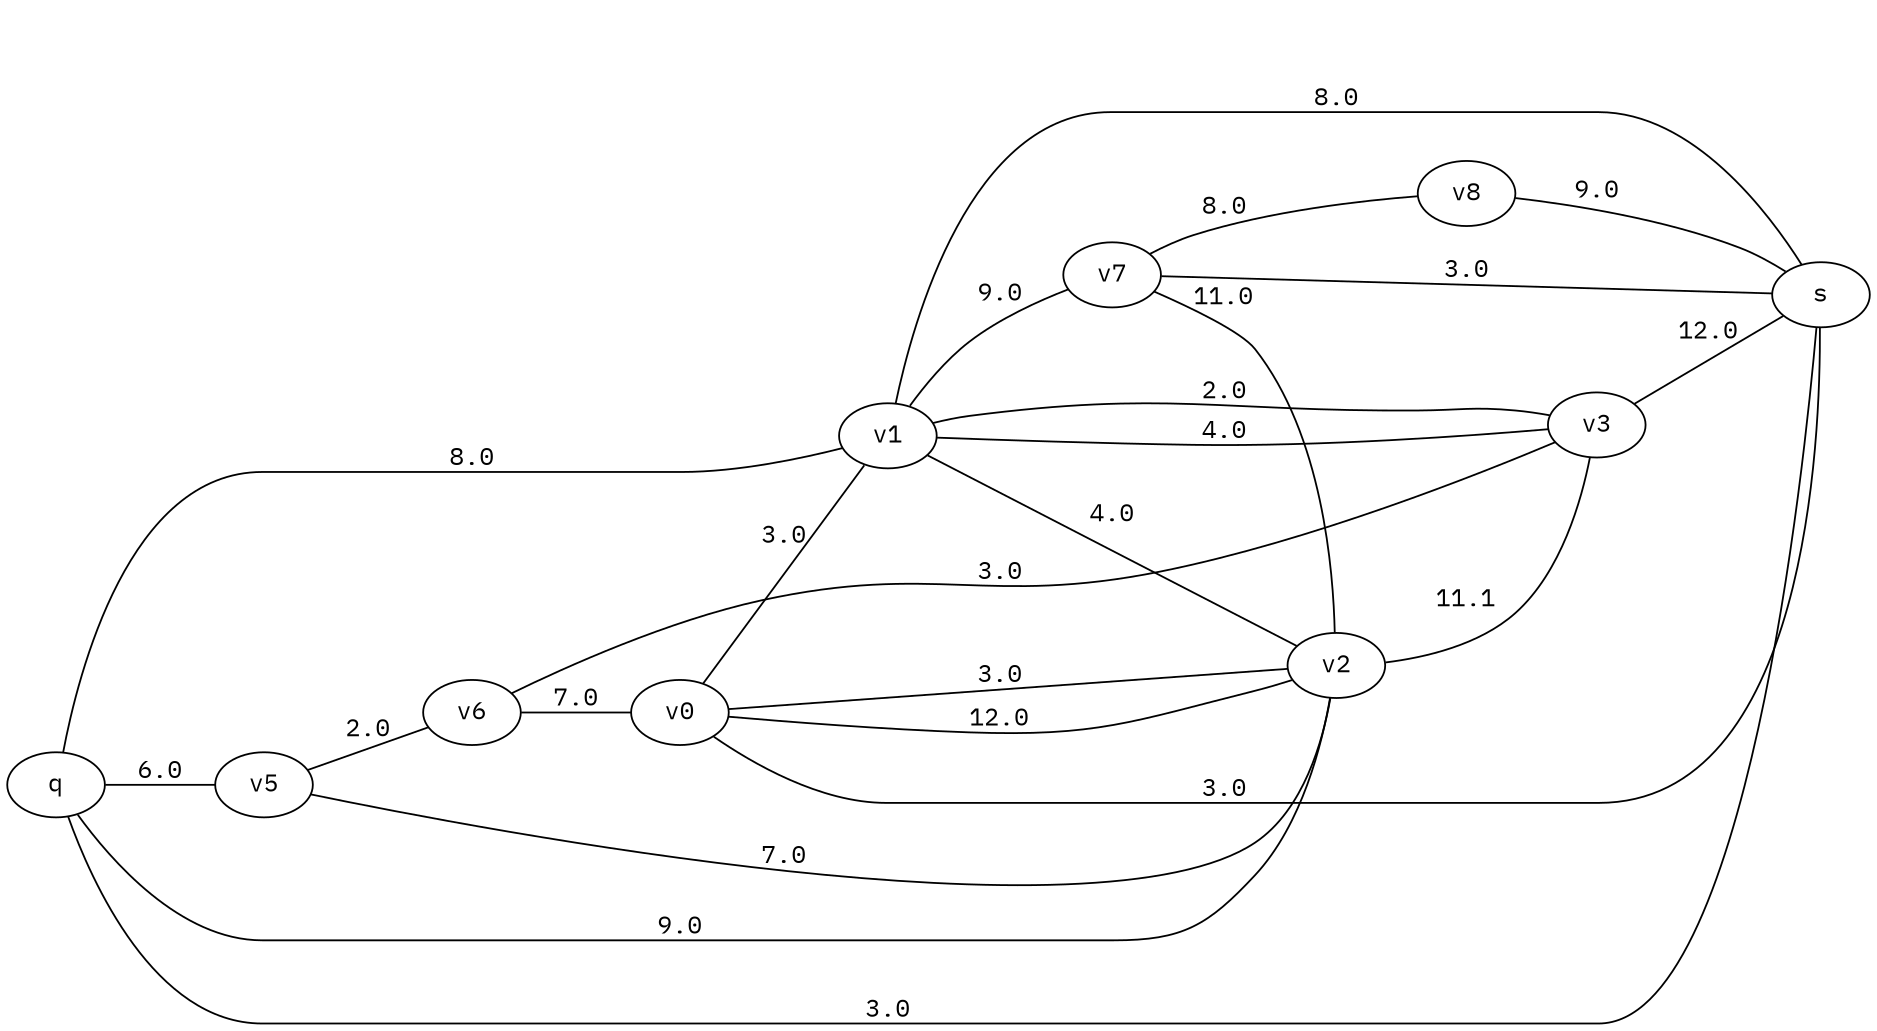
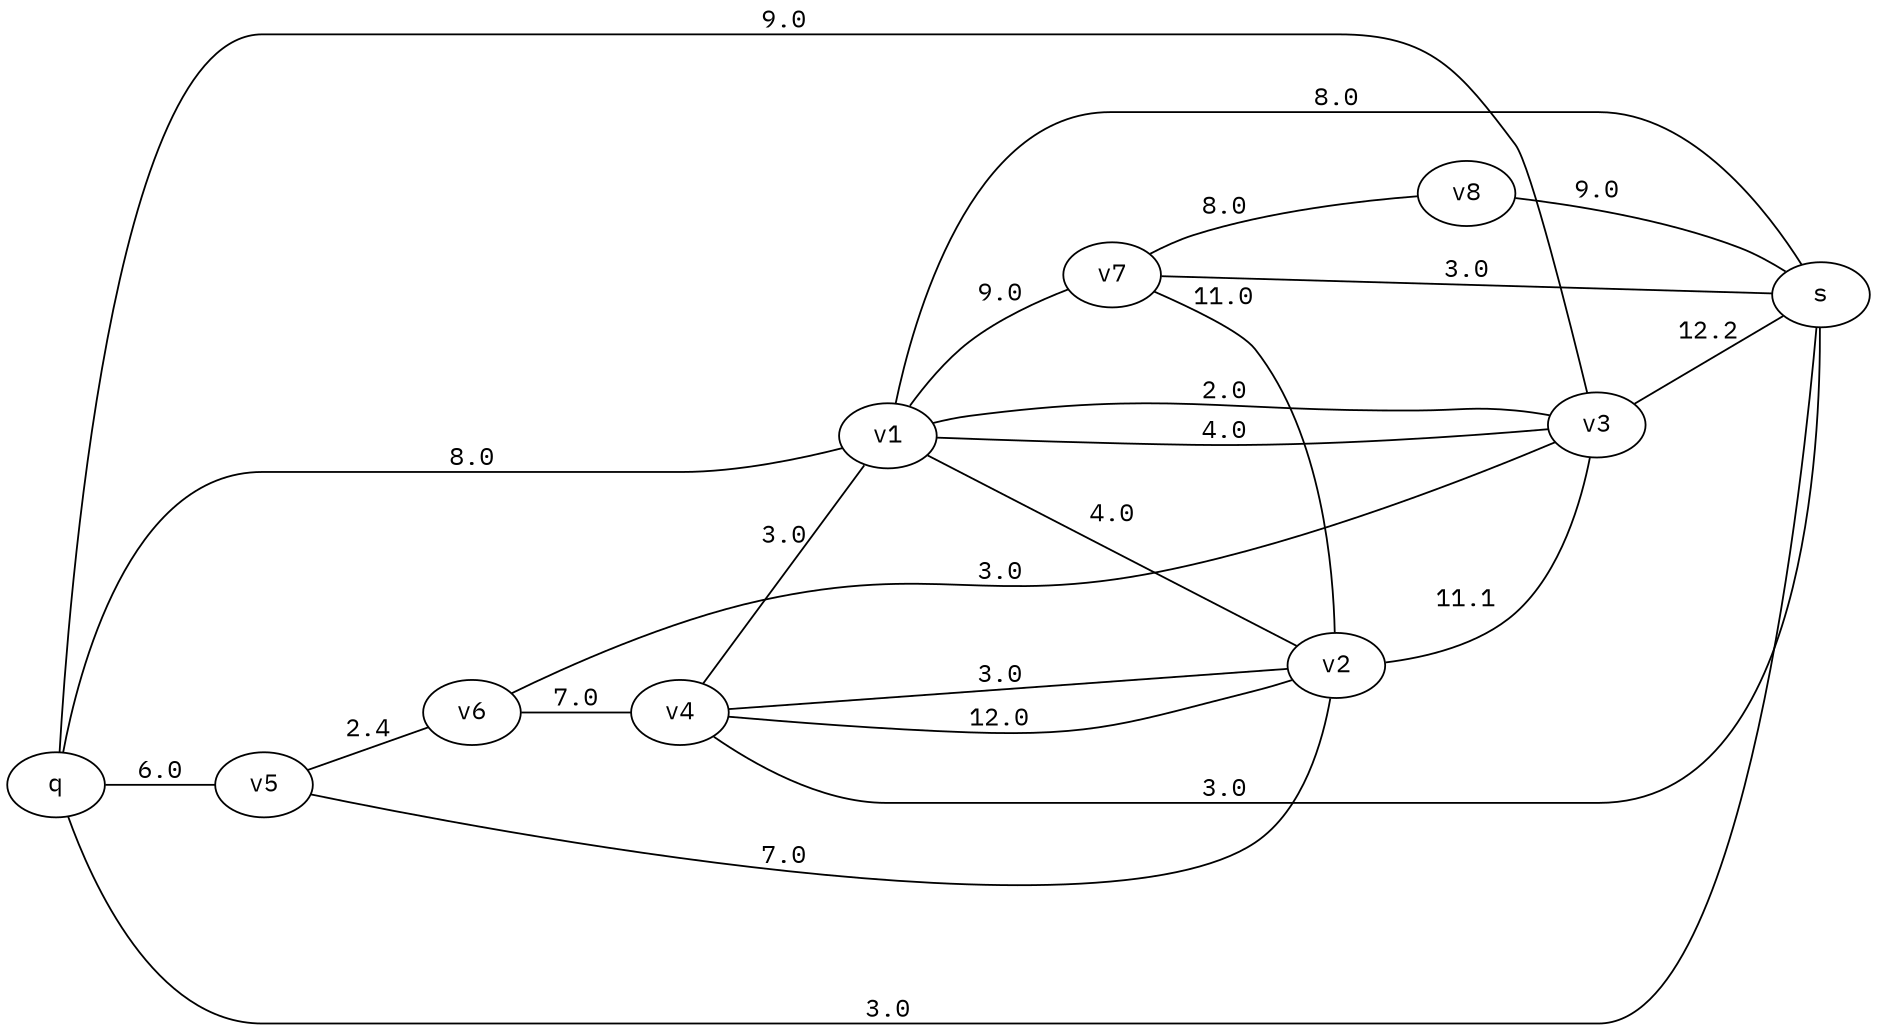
edge "s" -- "v3": label "12.0" -> "12.2"
node "v0": label "v0" -> "v4"
edge "v6" -- "v5": label "2.0" -> "2.4"
edge "v2" -- "q": now "v3" -- "q"
